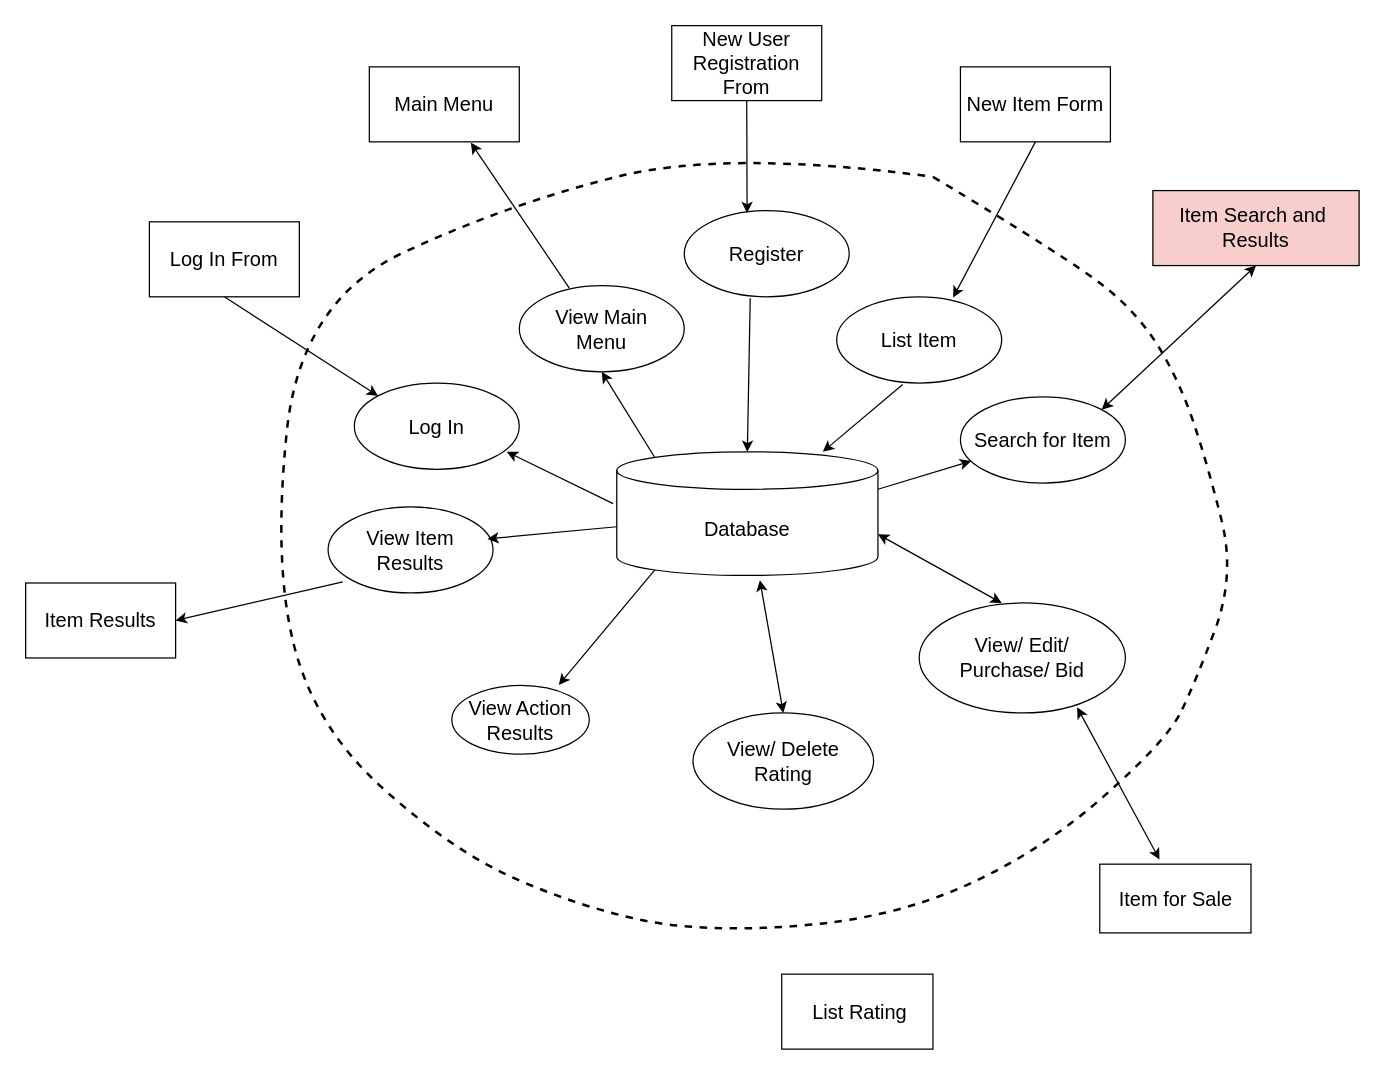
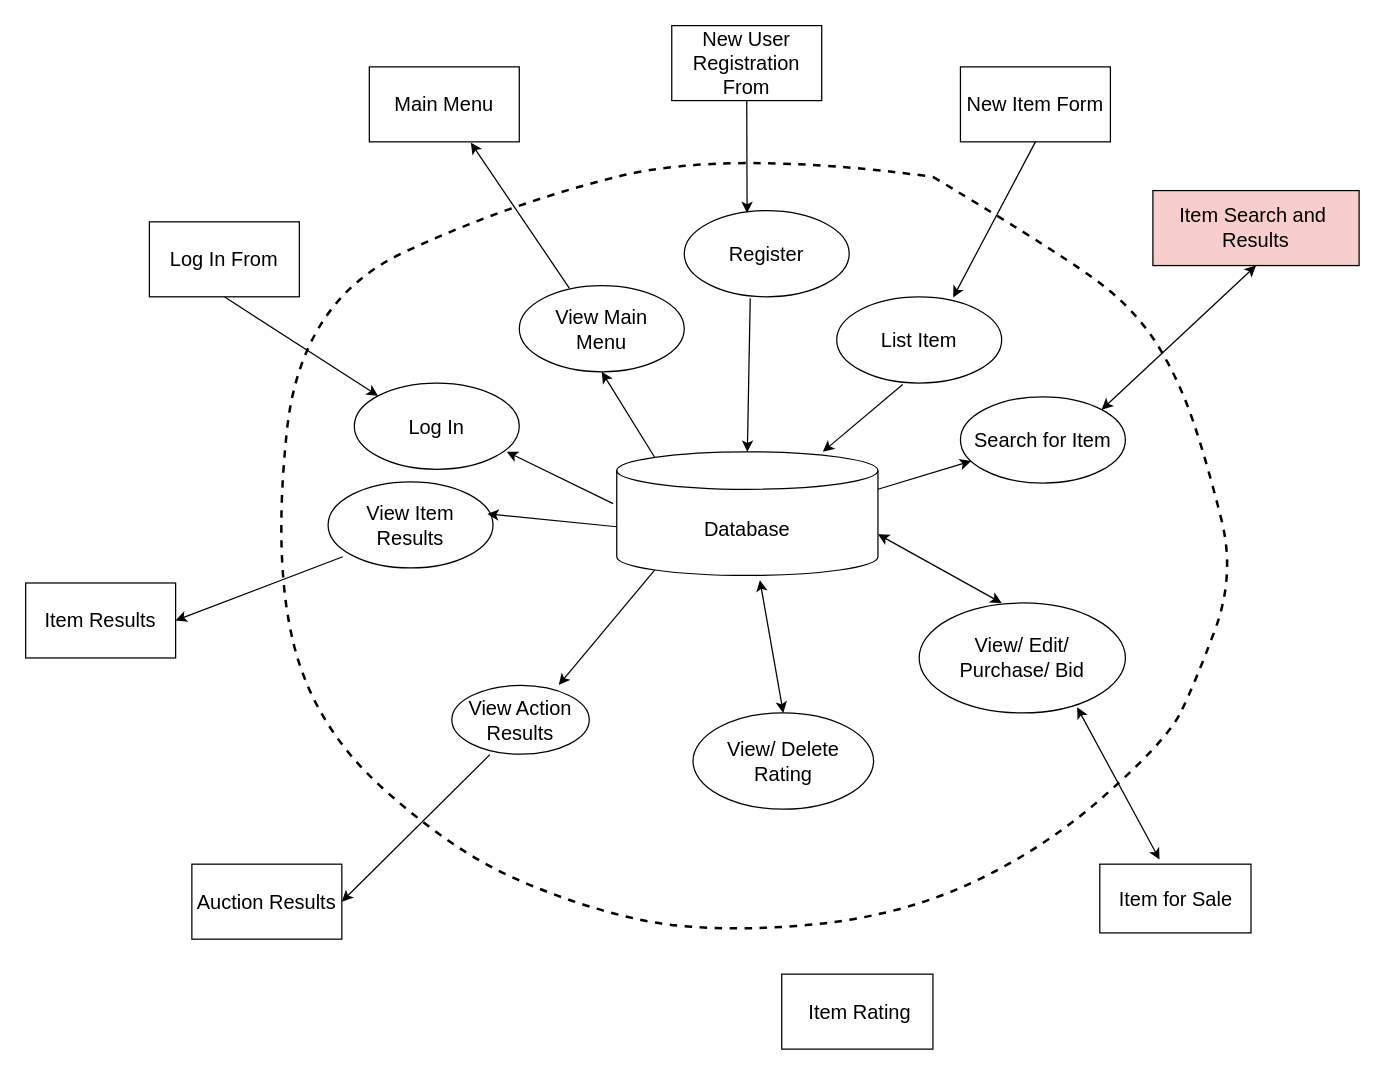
node "View Item Results": moved (411, 550) -> (411, 525)
edge "View Action Results" -> "Auction Results": added
node "Auction Results": added
node "List Rating": label "List Rating" -> "Item Rating"
